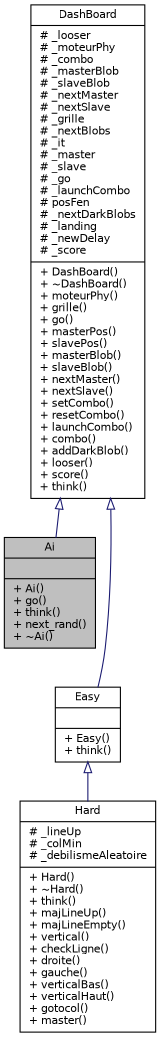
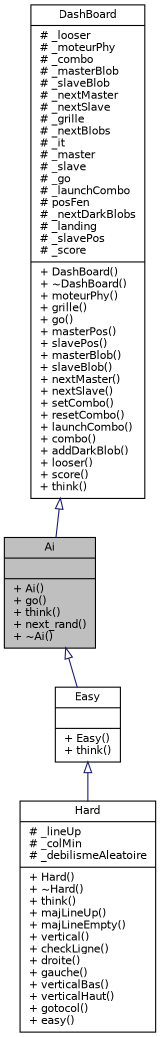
node "DashBoard": text "# _newDelay" -> "# _slavePos"
edge "Easy" -> "DashBoard": now "Easy" -> "Ai"
node "Hard": text "+ master()" -> "+ easy()"
